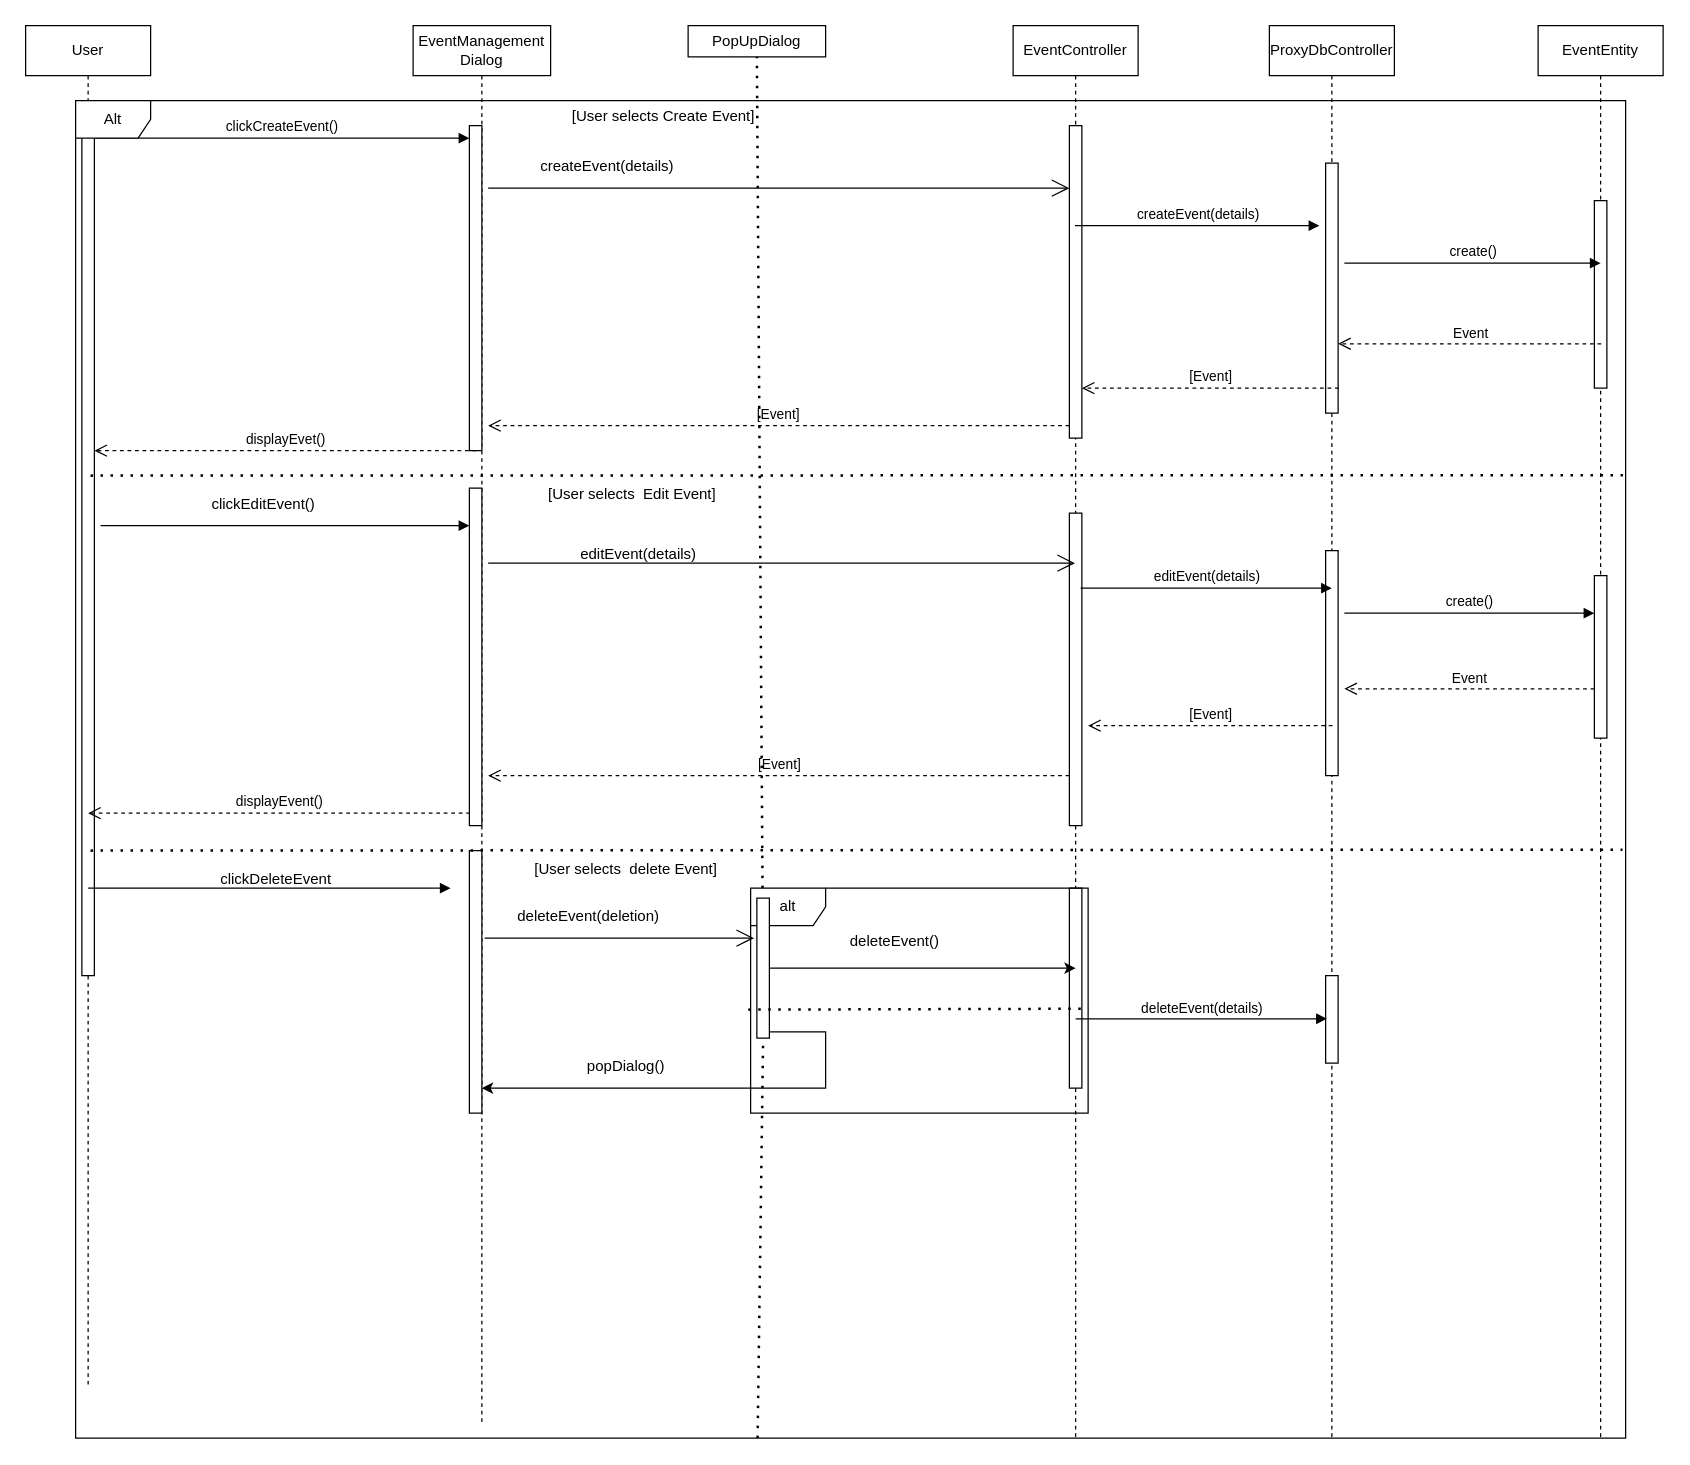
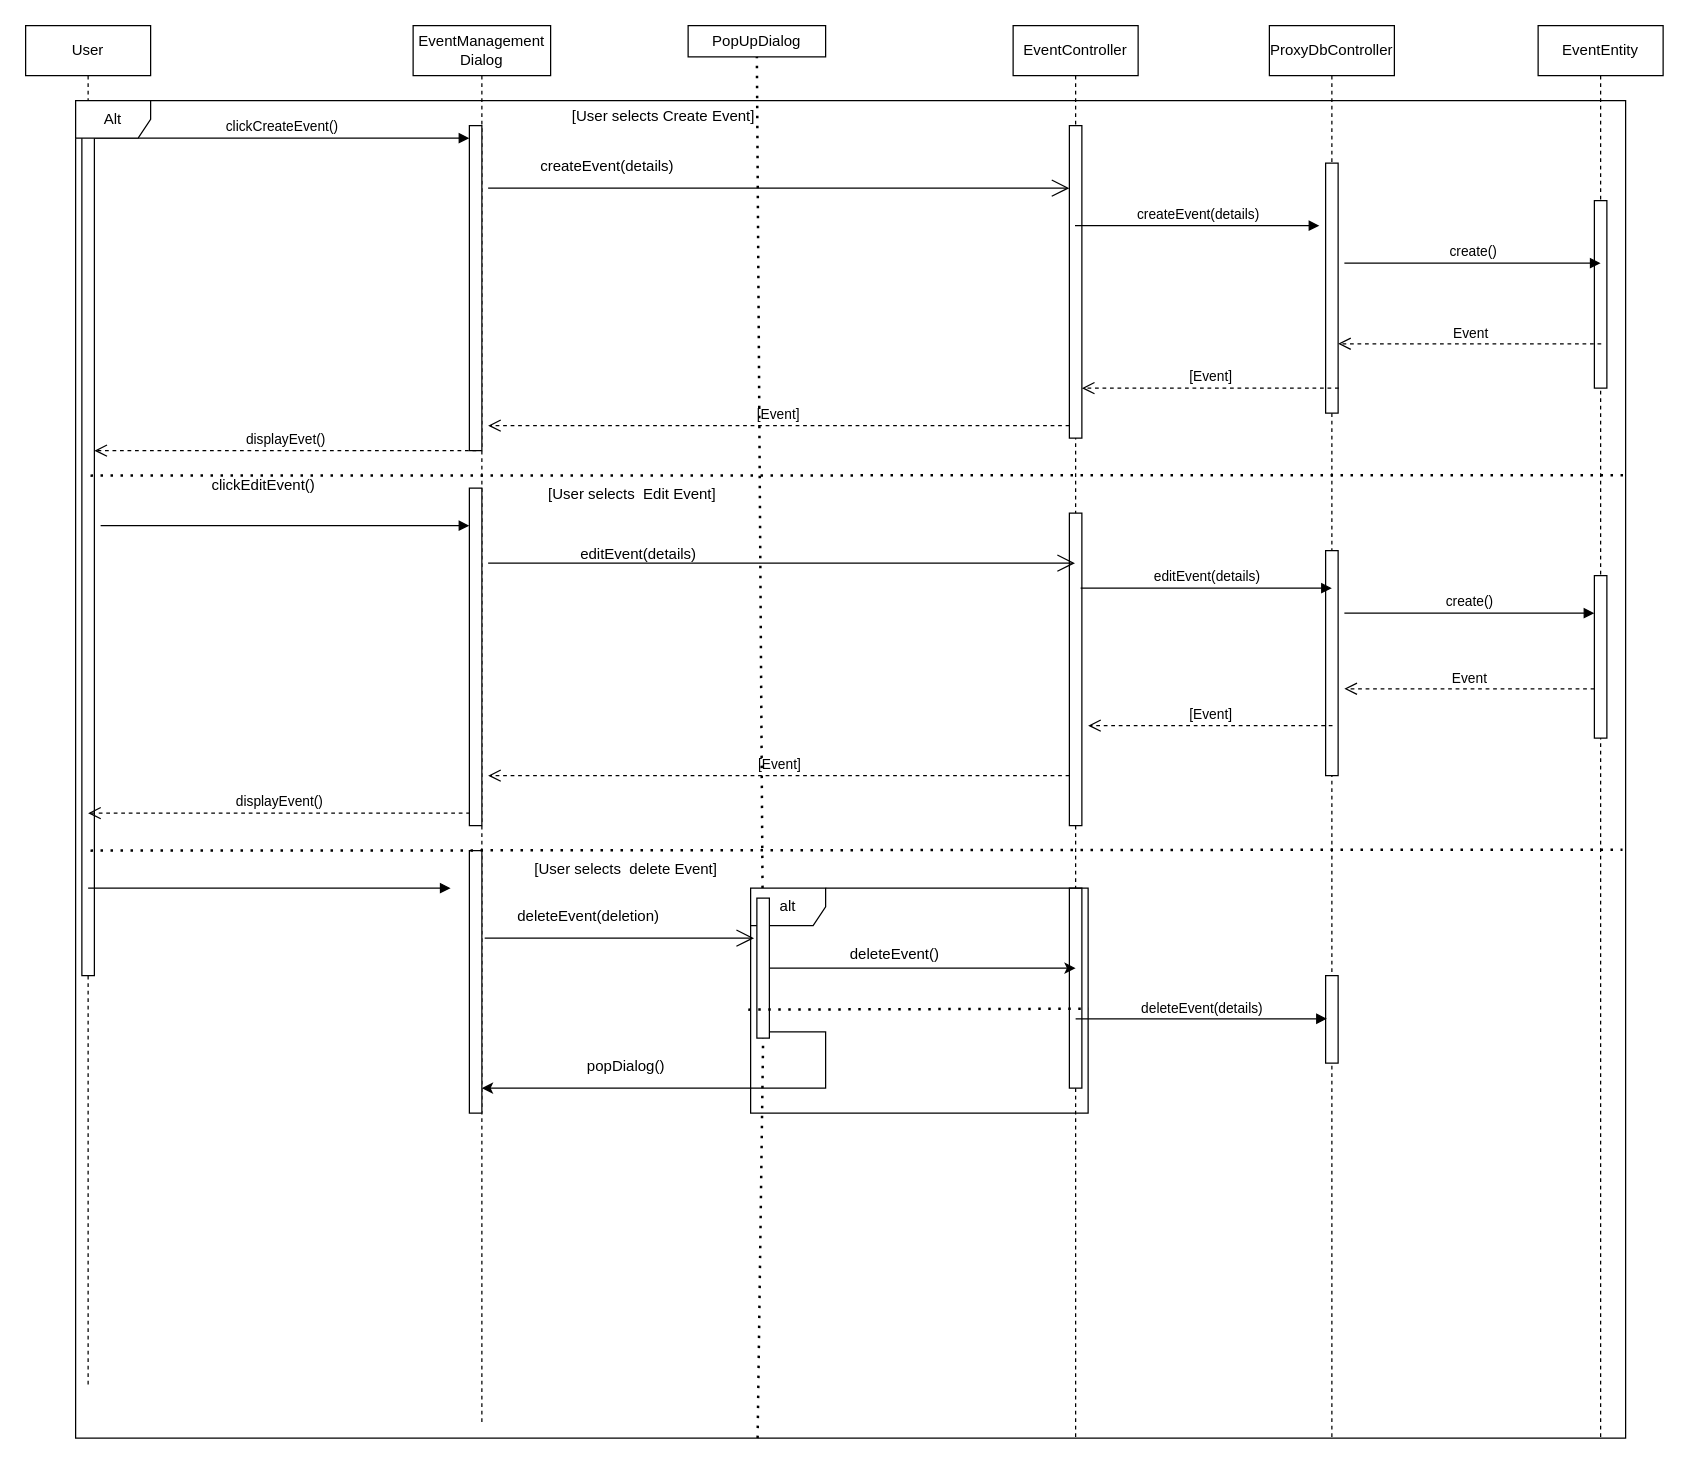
node "clickEditEvent()": moved (263, 504) -> (263, 486)
node "clickDeleteEvent": removed
node "deleteEvent()": moved (894, 942) -> (894, 954)
